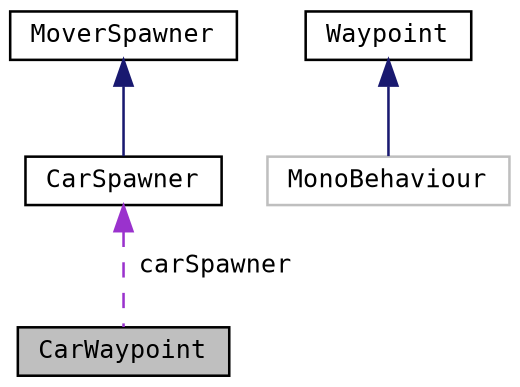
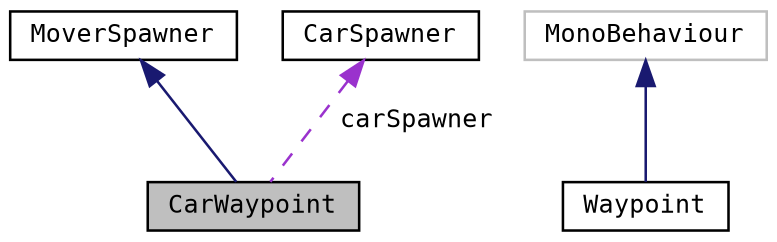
edge "CarSpawner" -> "MoverSpawner": now "CarWaypoint" -> "MoverSpawner"
edge "MonoBehaviour" -> "Waypoint": reversed
